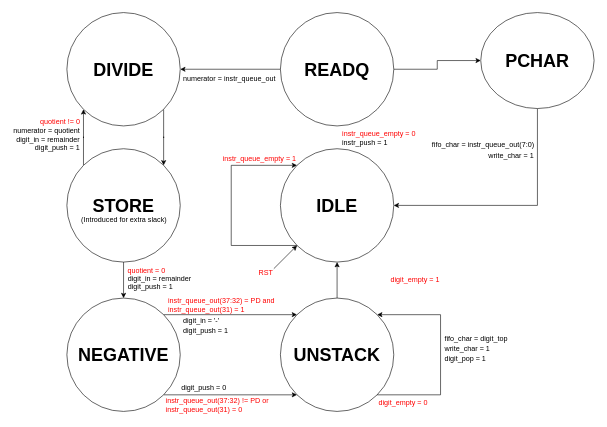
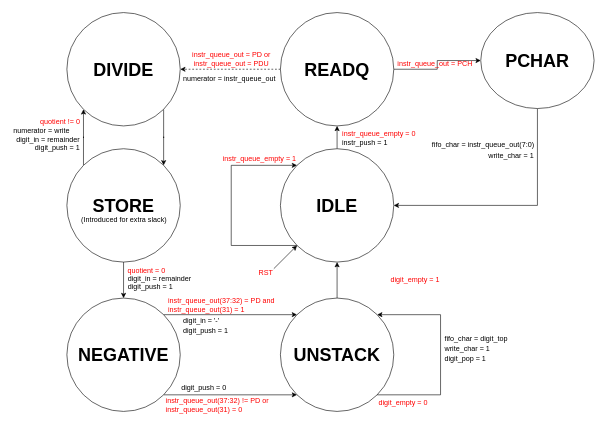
node "instr_queue_out = PD or instr_queue_out = PDU": added
node "instr_queue_out = PCH": added
edge "READQ" -> "DIVIDE": style solid -> dashed
node "numerator = quotient": label "numerator = quotient" -> "numerator = write"
edge "IDLE" -> "READQ": added
